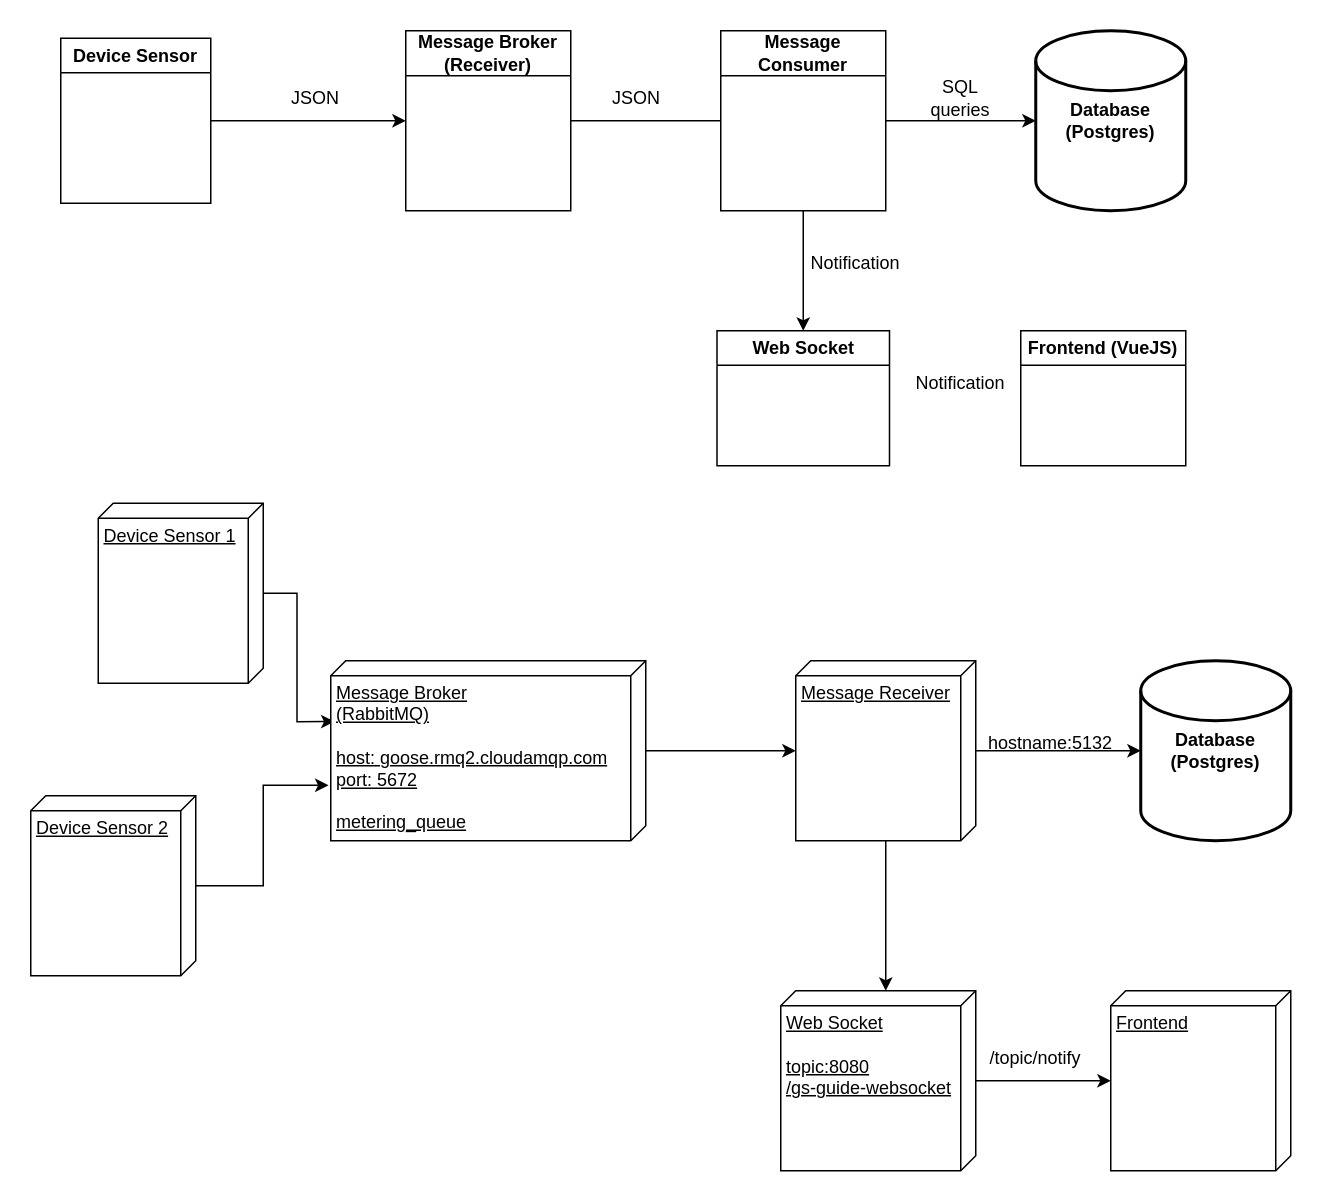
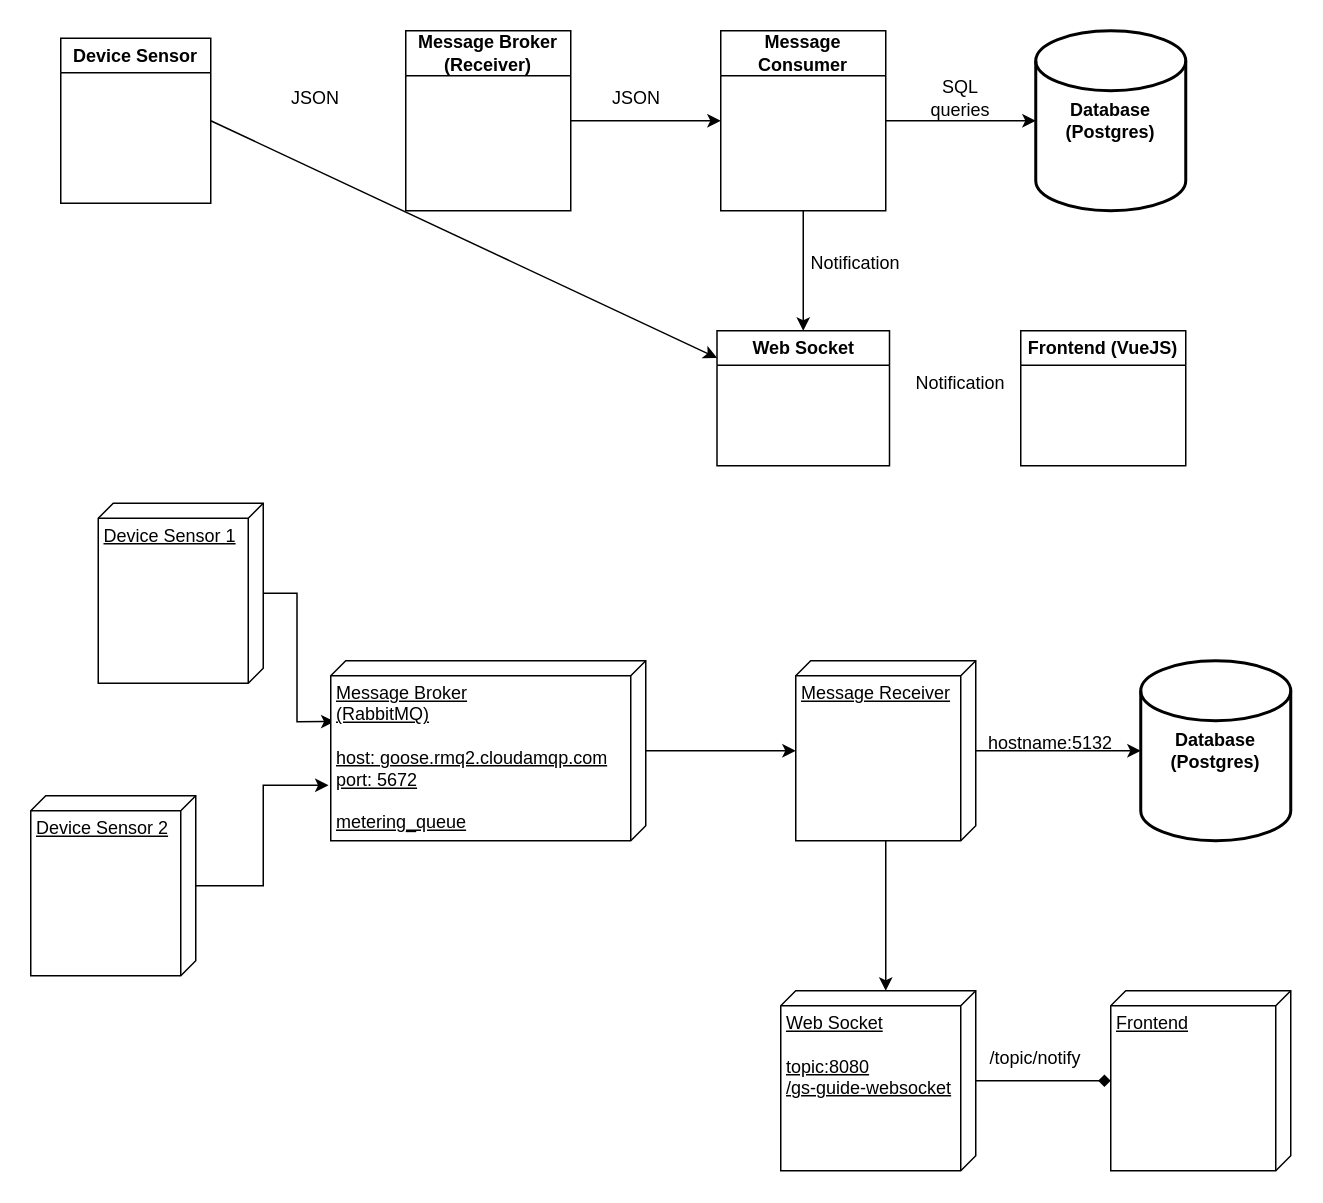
edge "Device Sensor" -> "Message Broker (Receiver)": now "Device Sensor" -> "Web Socket"
edge "Message Broker (Receiver)" -- "Message Consumer": arrowhead none -> classic
edge "Web Socket topic:8080 /gs-guide-websocket" -> "Frontend": arrowhead classic -> diamond
